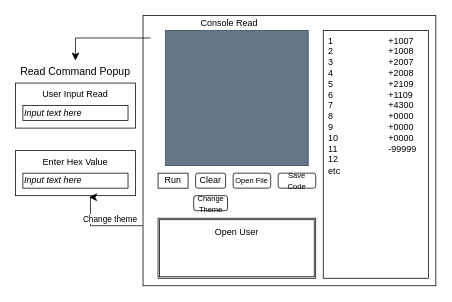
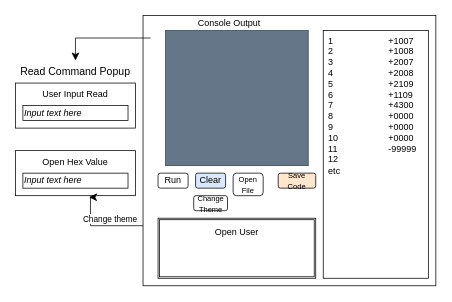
node "Console Read": label "Console Read" -> "Console Output"
node "Enter Hex Value": label "Enter Hex Value" -> "Open Hex Value"
node "Run": shape rectangle -> rounded rectangle
node "Clear": fillcolor #ffffff -> #dae8fc
node "Open File": size 38x15 -> 30x23
node "Save Code": fillcolor #ffffff -> #ffe6cc
